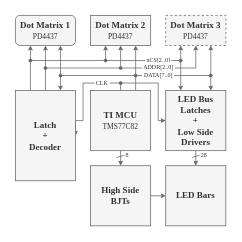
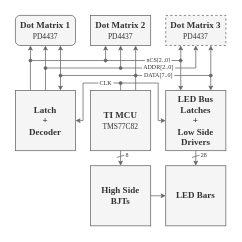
node "Latch + Decoder": size 60x90 -> 60x60
